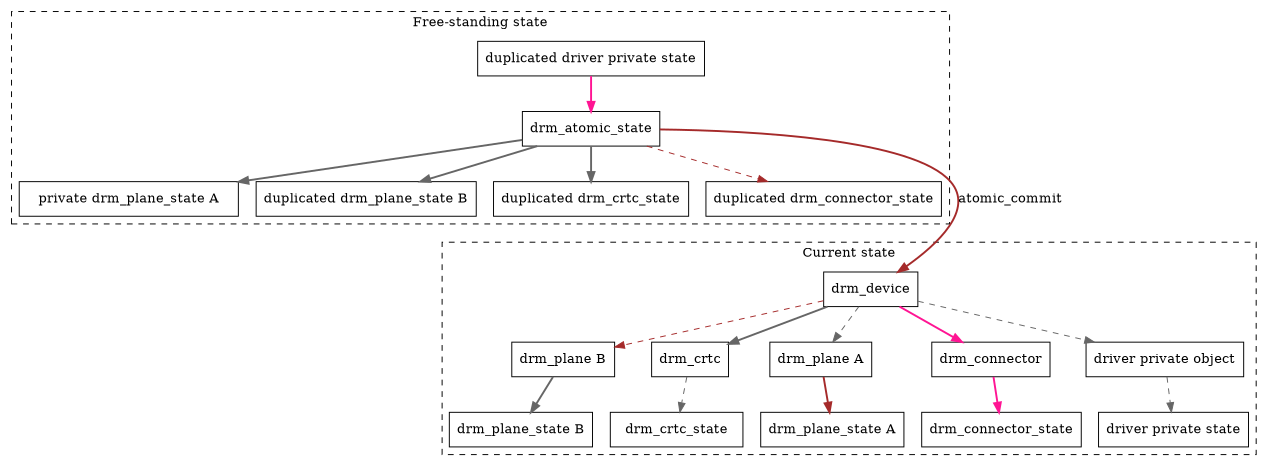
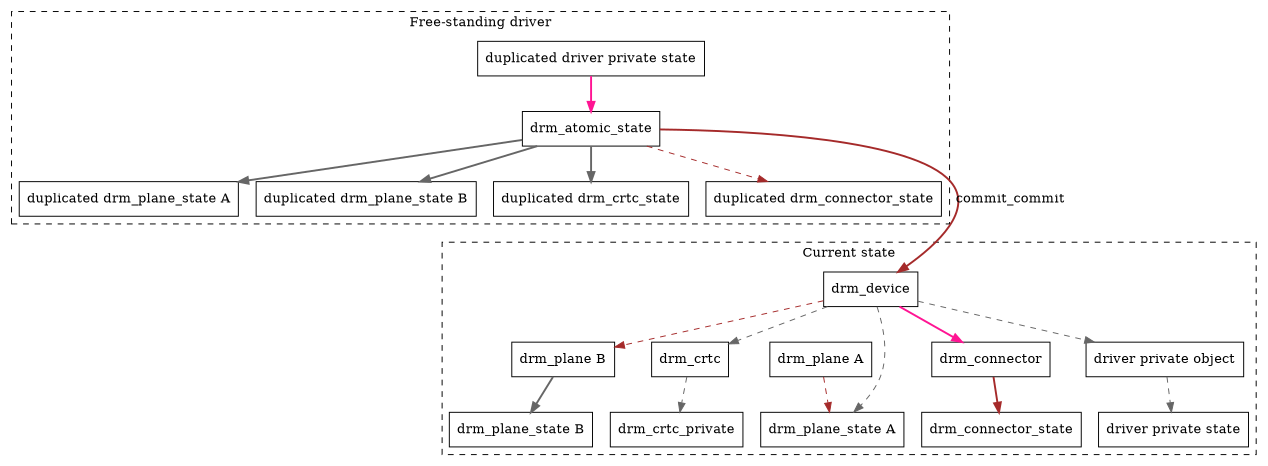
cluster "Free-standing state": label "Free-standing state" -> "Free-standing driver"
node "private drm_plane_state A": label "private drm_plane_state A" -> "duplicated drm_plane_state A"
edge "drm_atomic_state" -> "drm_device": label "atomic_commit" -> "commit_commit"
edge "drm_device" -> "drm_plane A": now "drm_device" -> "drm_plane_state A"
edge "drm_device" -> "drm_crtc": style bold -> dashed
edge "drm_plane A" -> "drm_plane_state A": style bold -> dashed
edge "drm_connector" -> "drm_connector_state": color deeppink -> brown
node "drm_crtc_state": label "drm_crtc_state" -> "drm_crtc_private"
